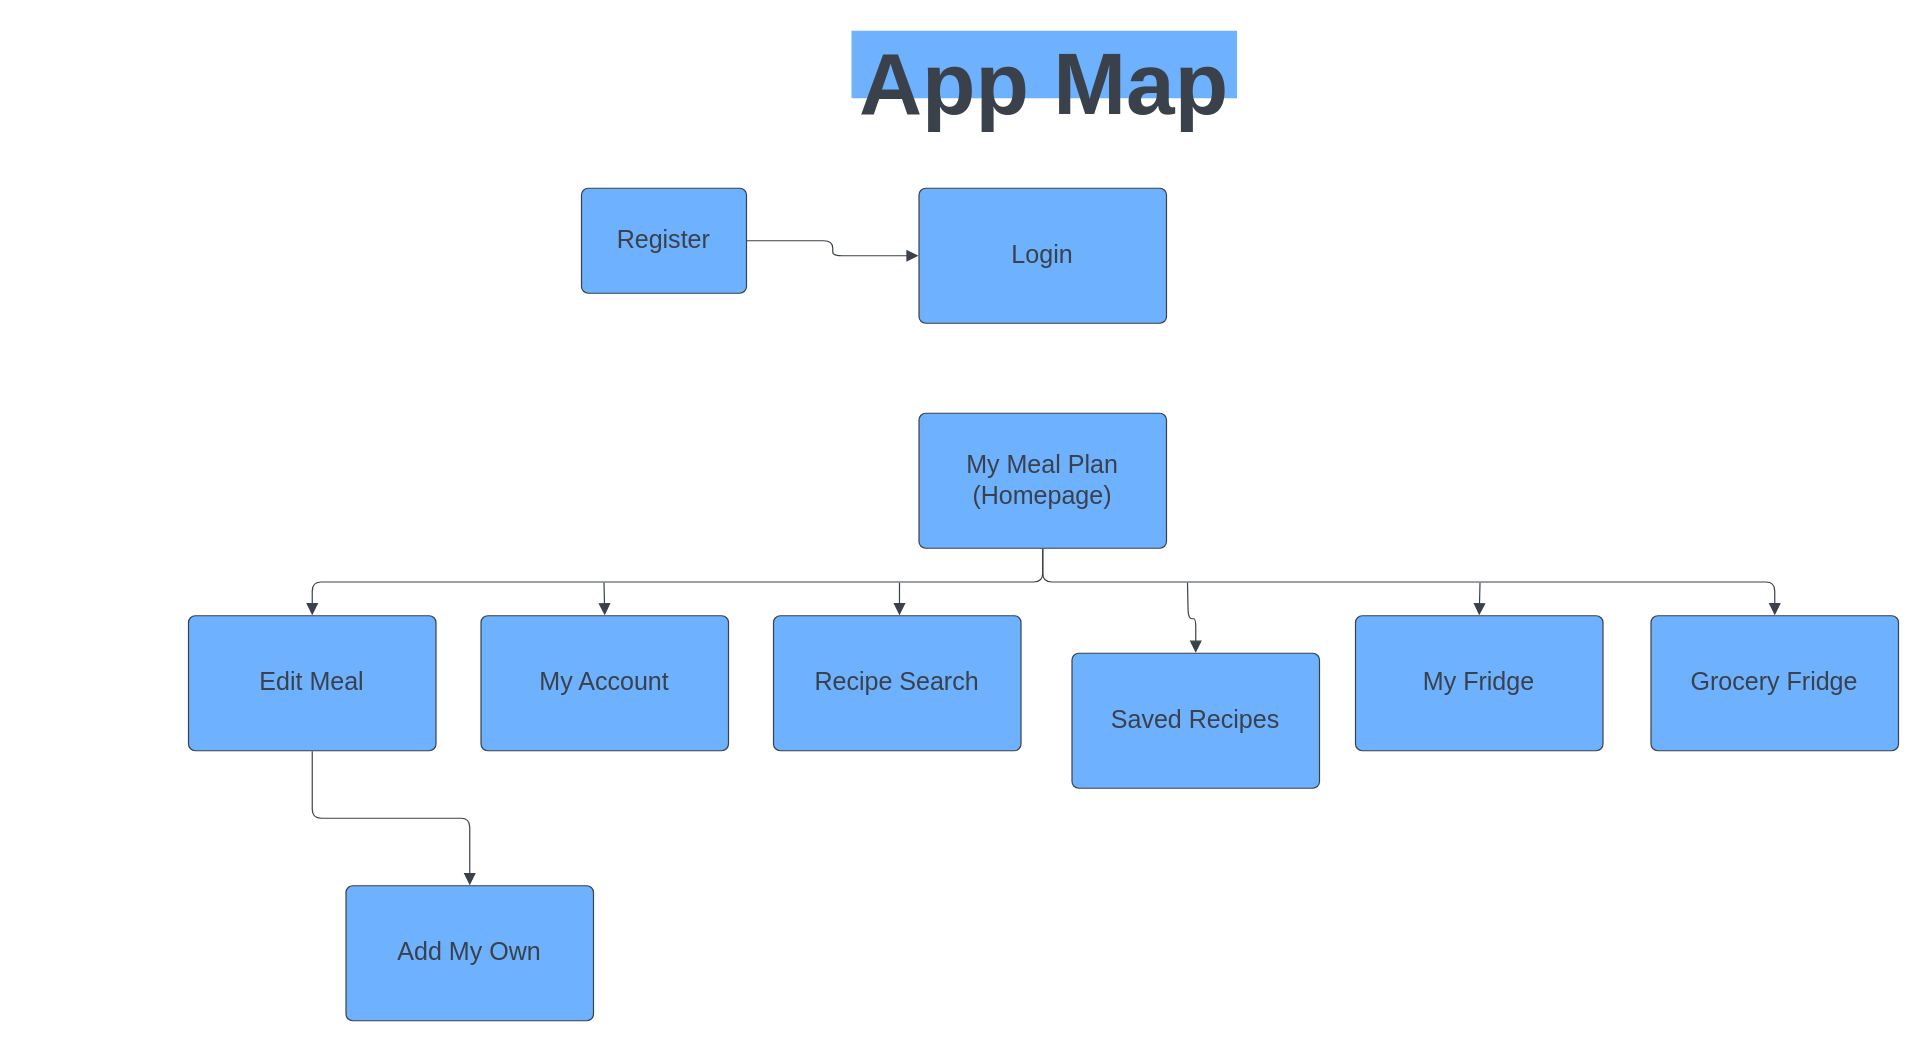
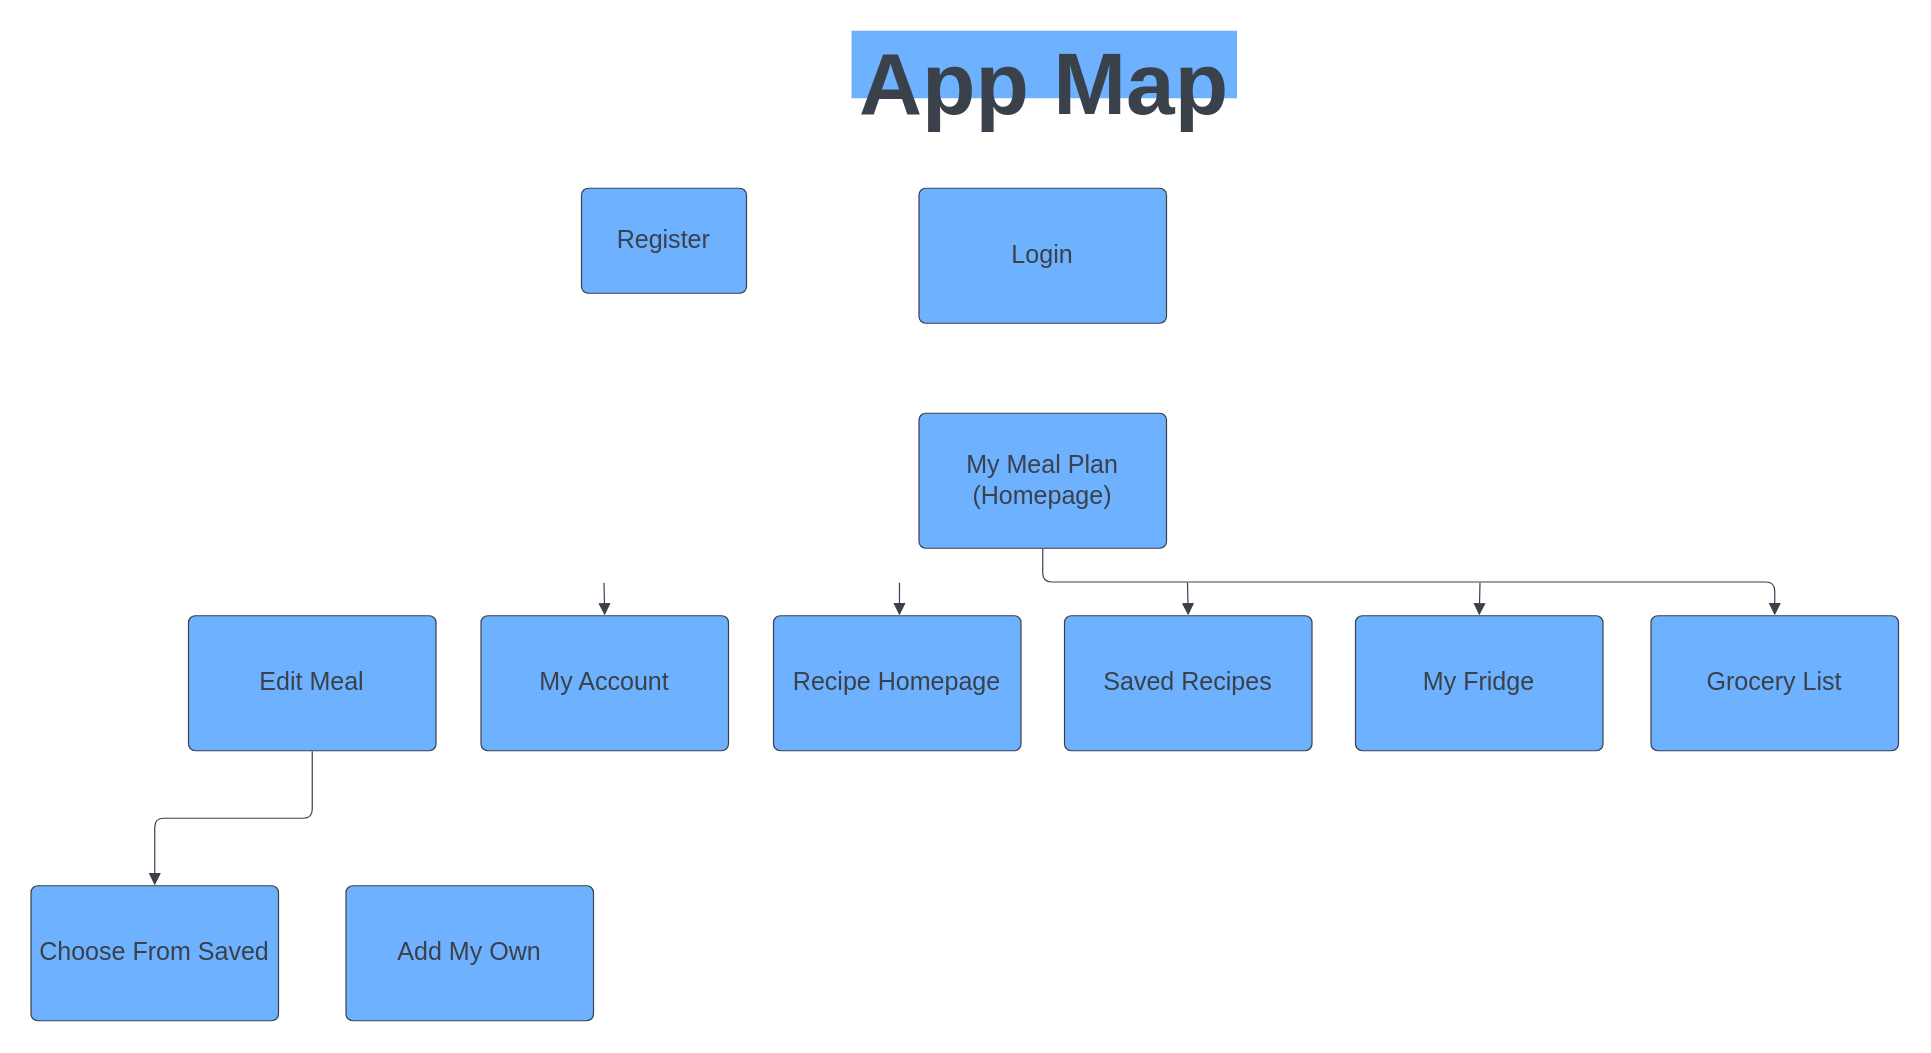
edge "Register" -> "Login": removed
edge "My Meal Plan (Homepage)" -> "Edit Meal": removed
node "Recipe Search": label "Recipe Search" -> "Recipe Homepage"
node "Grocery Fridge": label "Grocery Fridge" -> "Grocery List"
node "Saved Recipes": moved (1196, 721) -> (1188, 683)
edge "Edit Meal" -> "Choose From Saved": added
edge "Edit Meal" -> "Add My Own": removed
node "Choose From Saved": added
